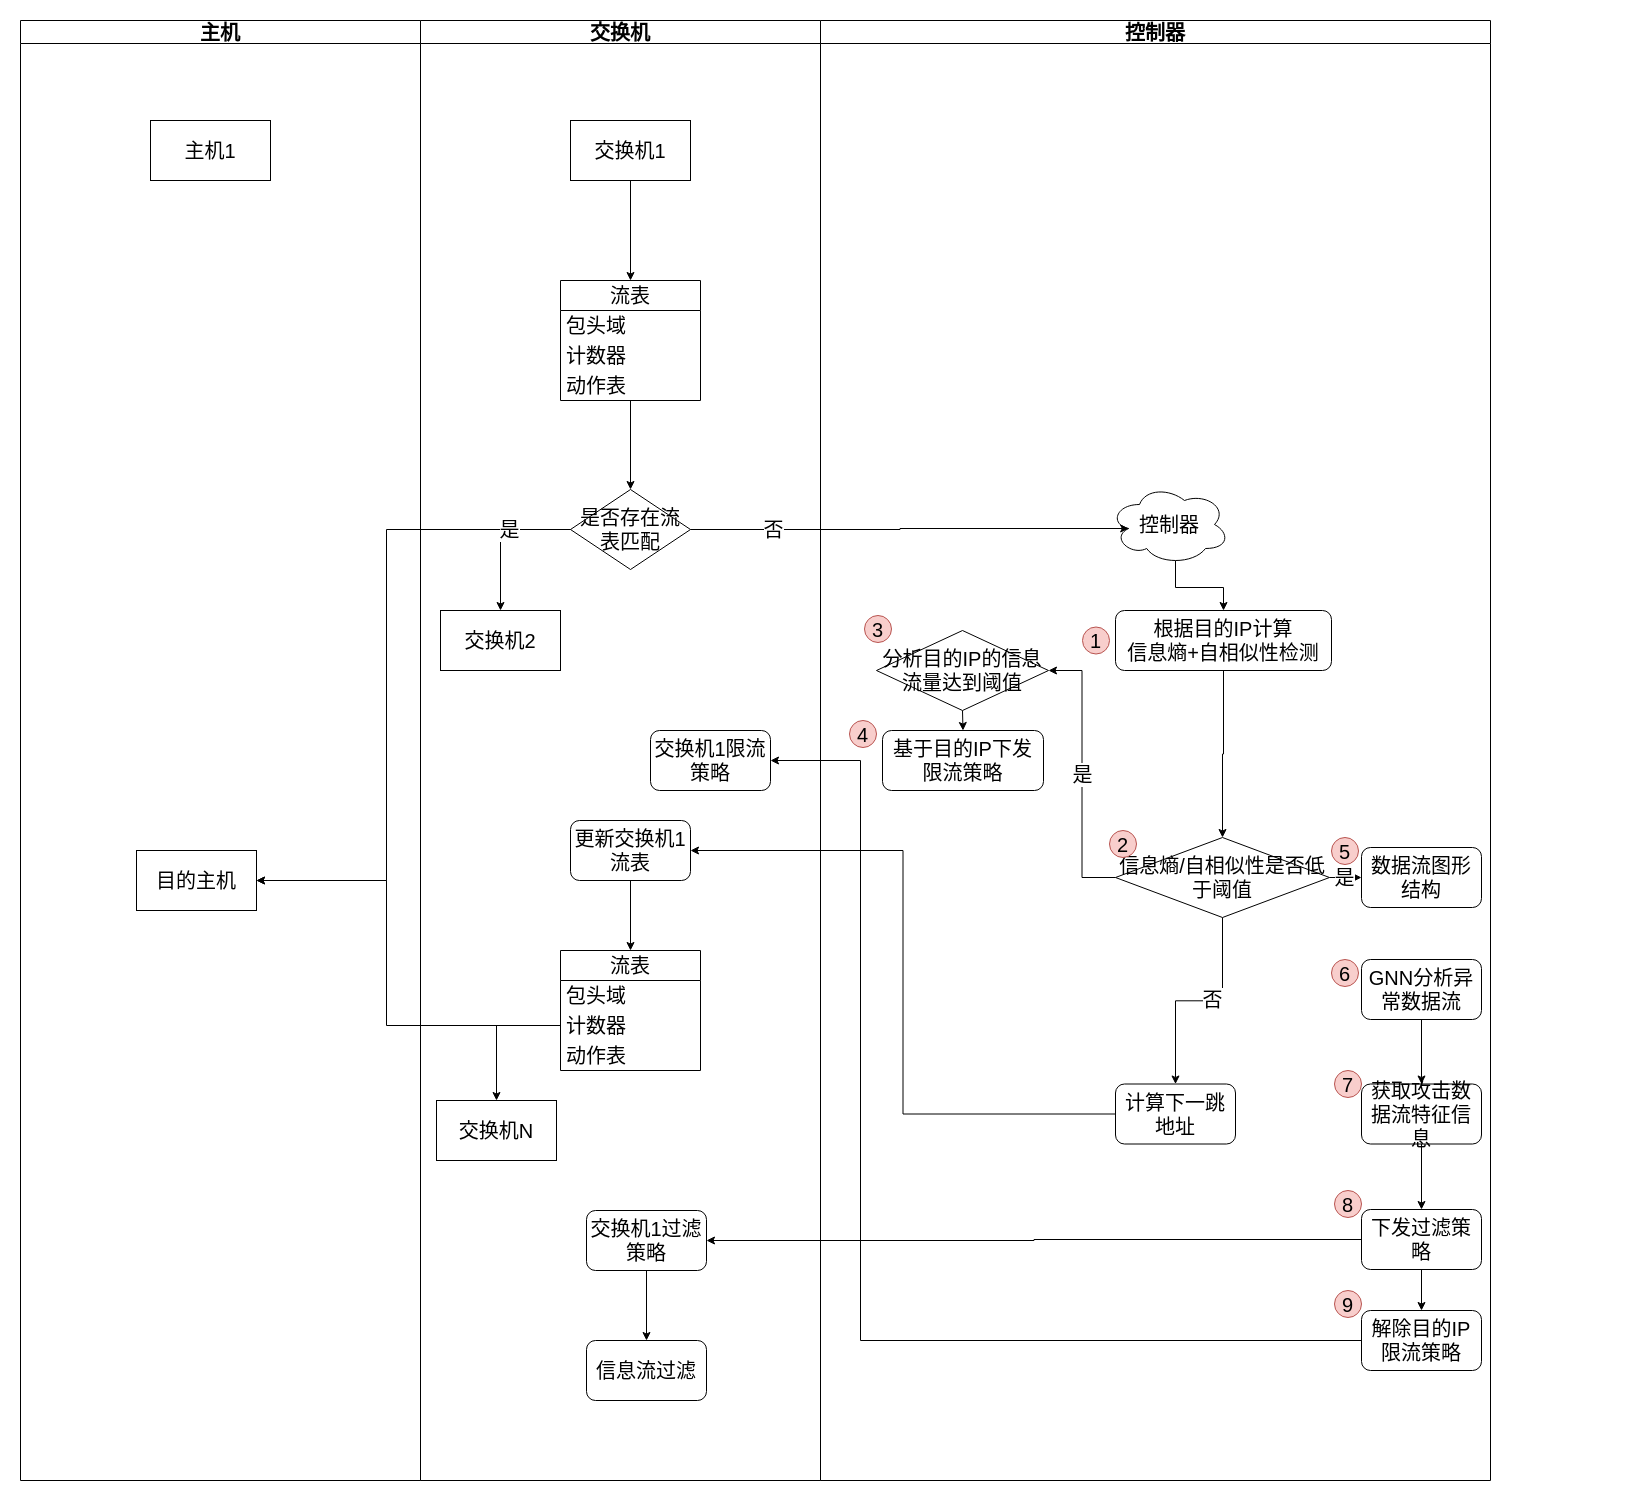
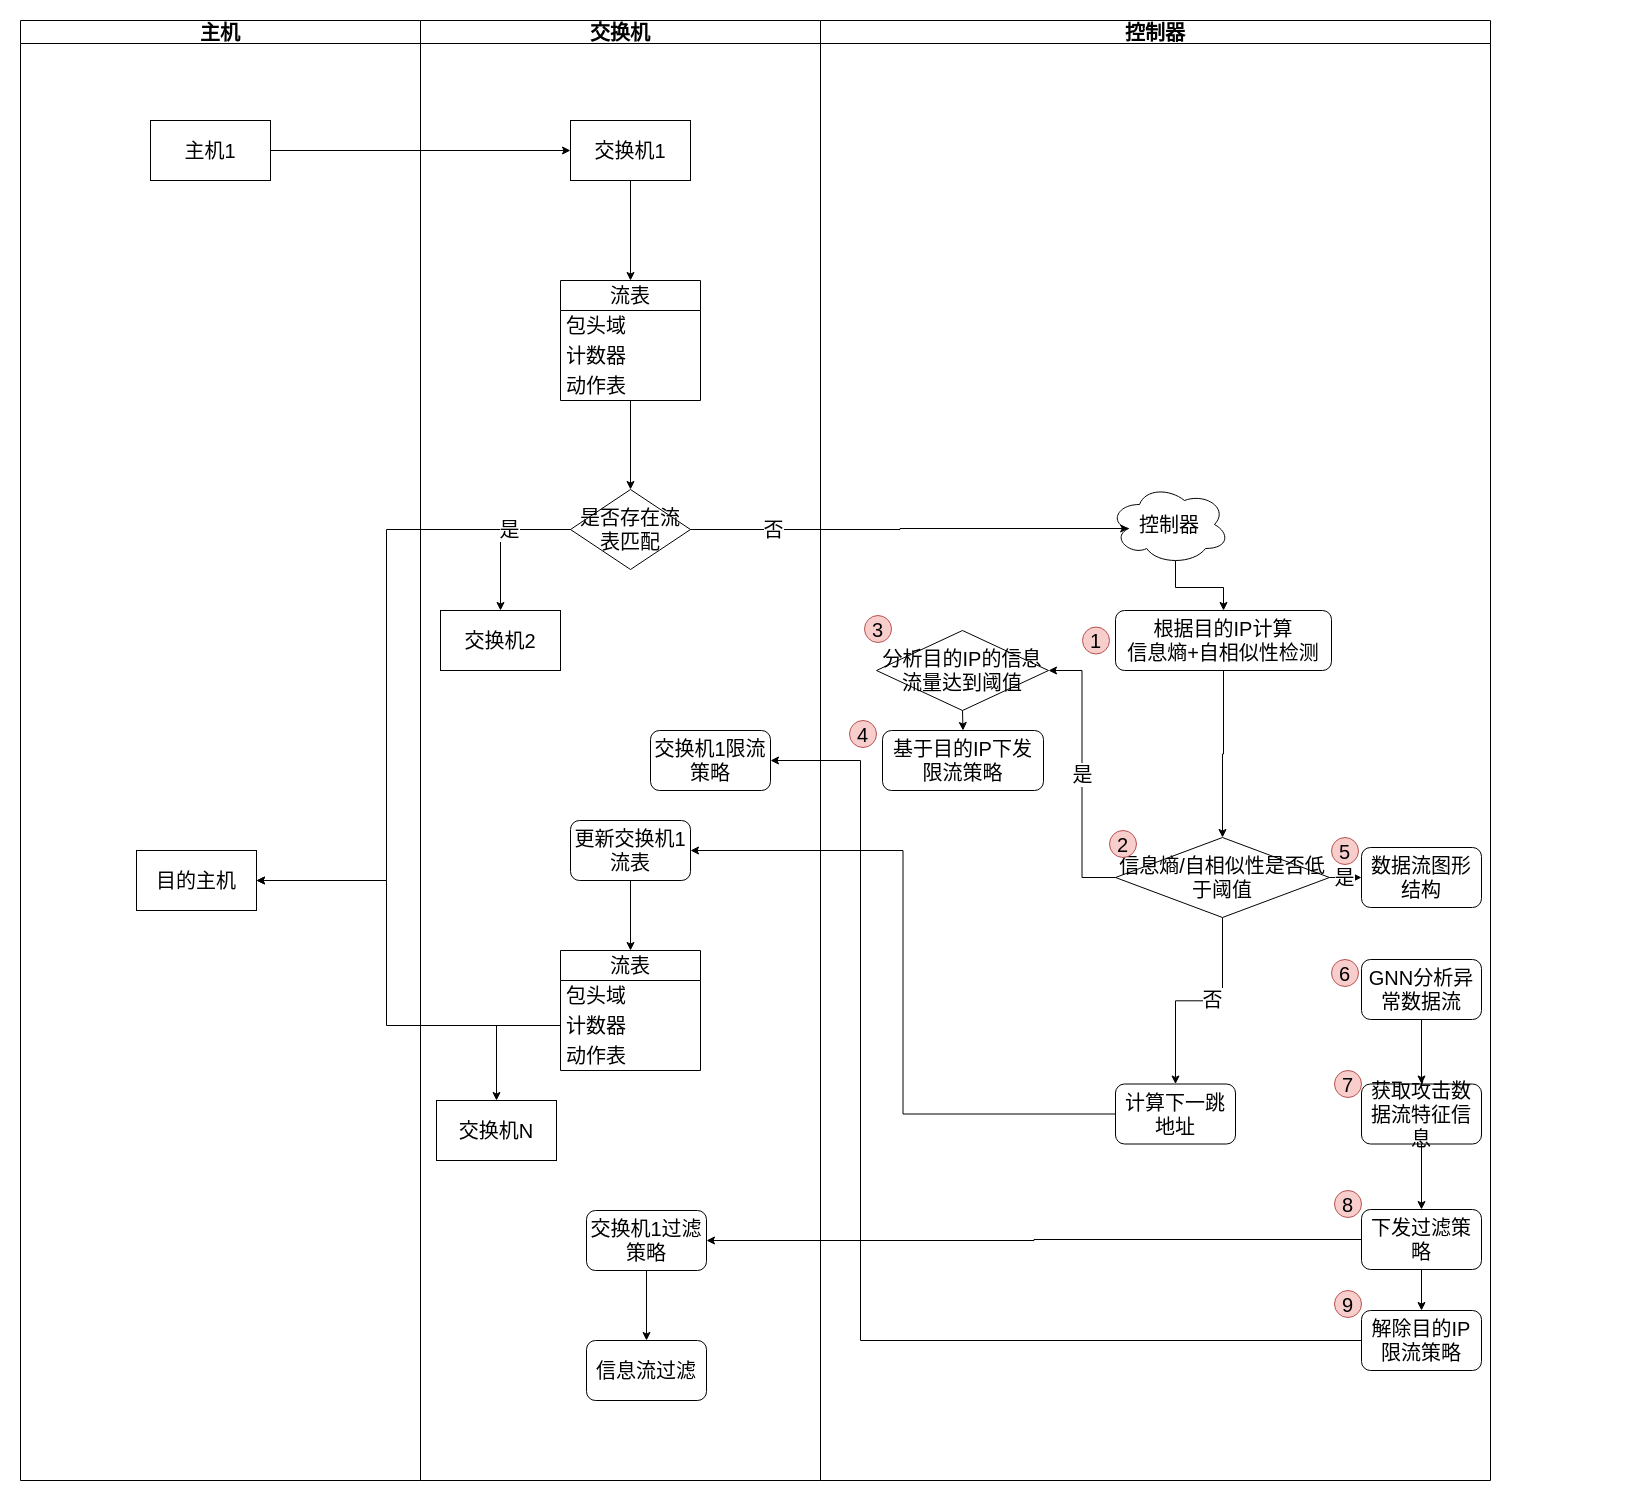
edge "主机1" -> "交换机1": added
